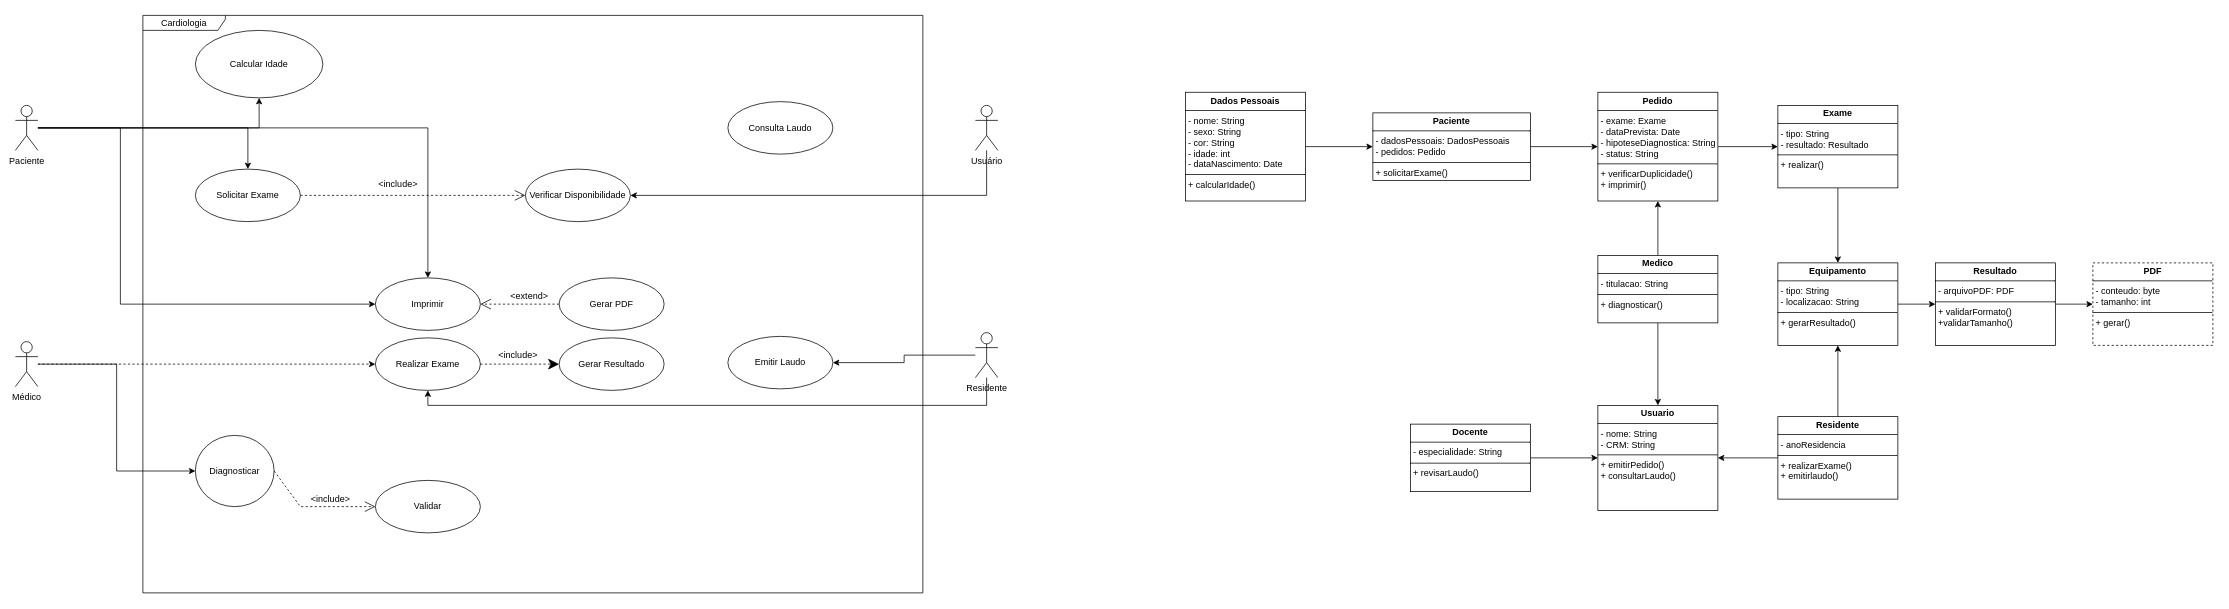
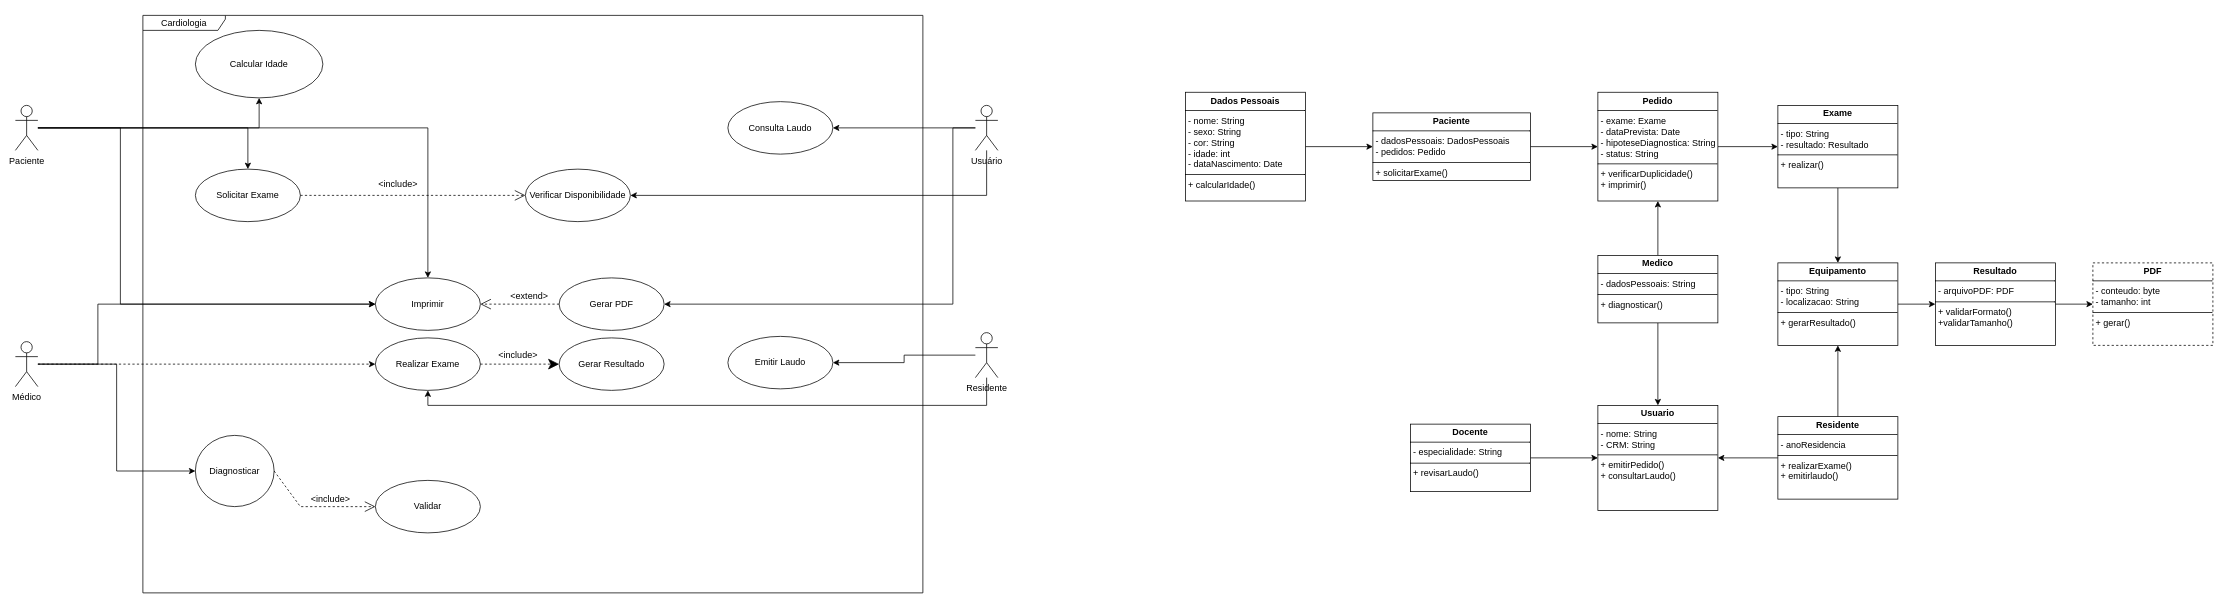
edge "Usuário" -> "Consulta Laudo": added
node "Medico - titulacao: String + diagnosticar()": label "Medico - titulacao: String + diagnosticar()" -> "Medico - dadosPessoais: String + diagnosticar()"
edge "Usuário" -> "Gerar PDF": added
edge "Médico" -> "Imprimir": added
